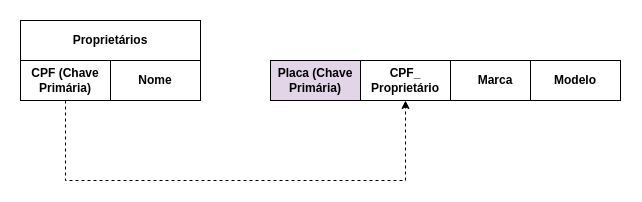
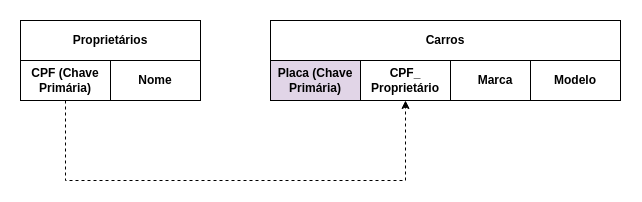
node "Carros": added
